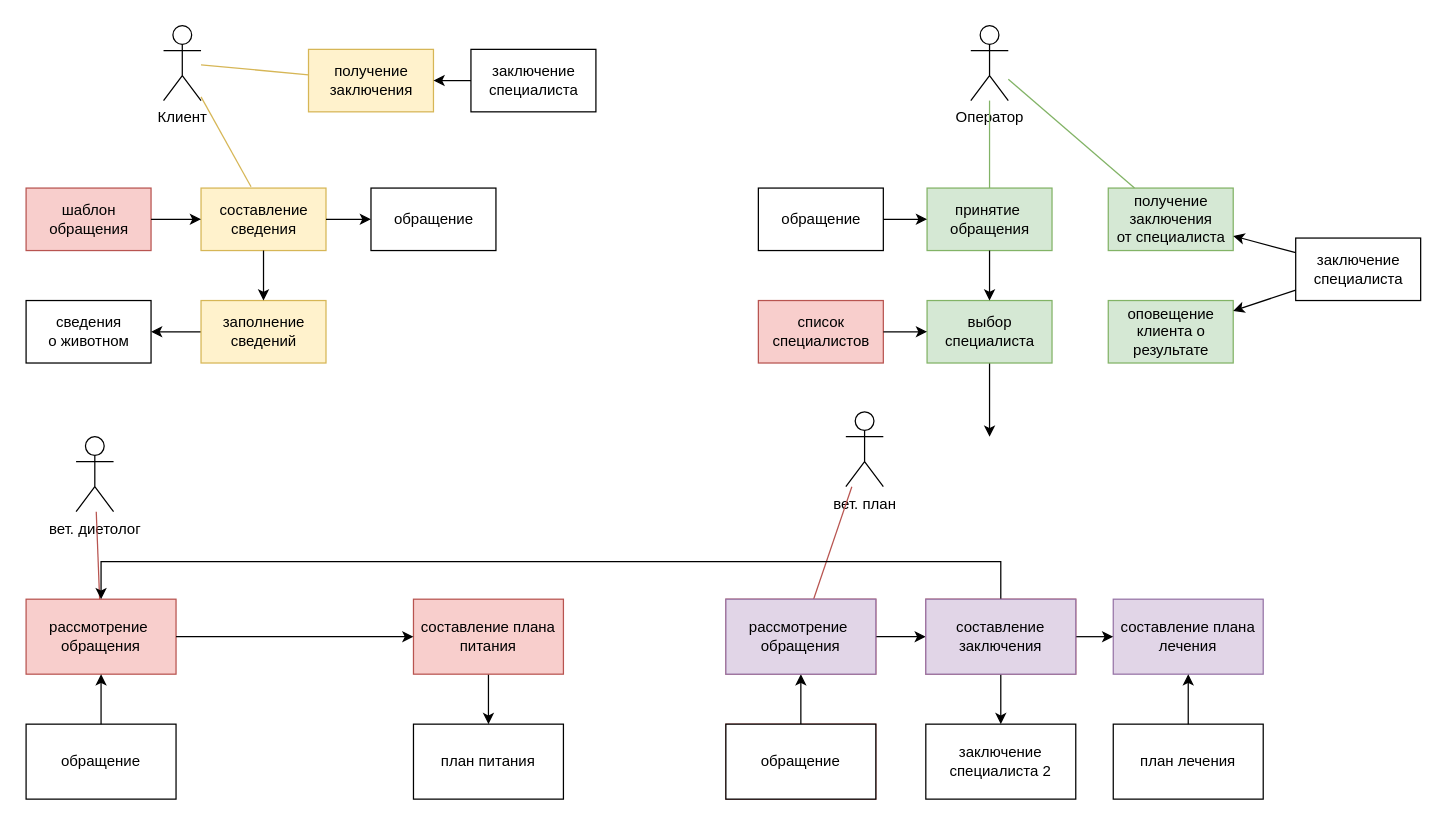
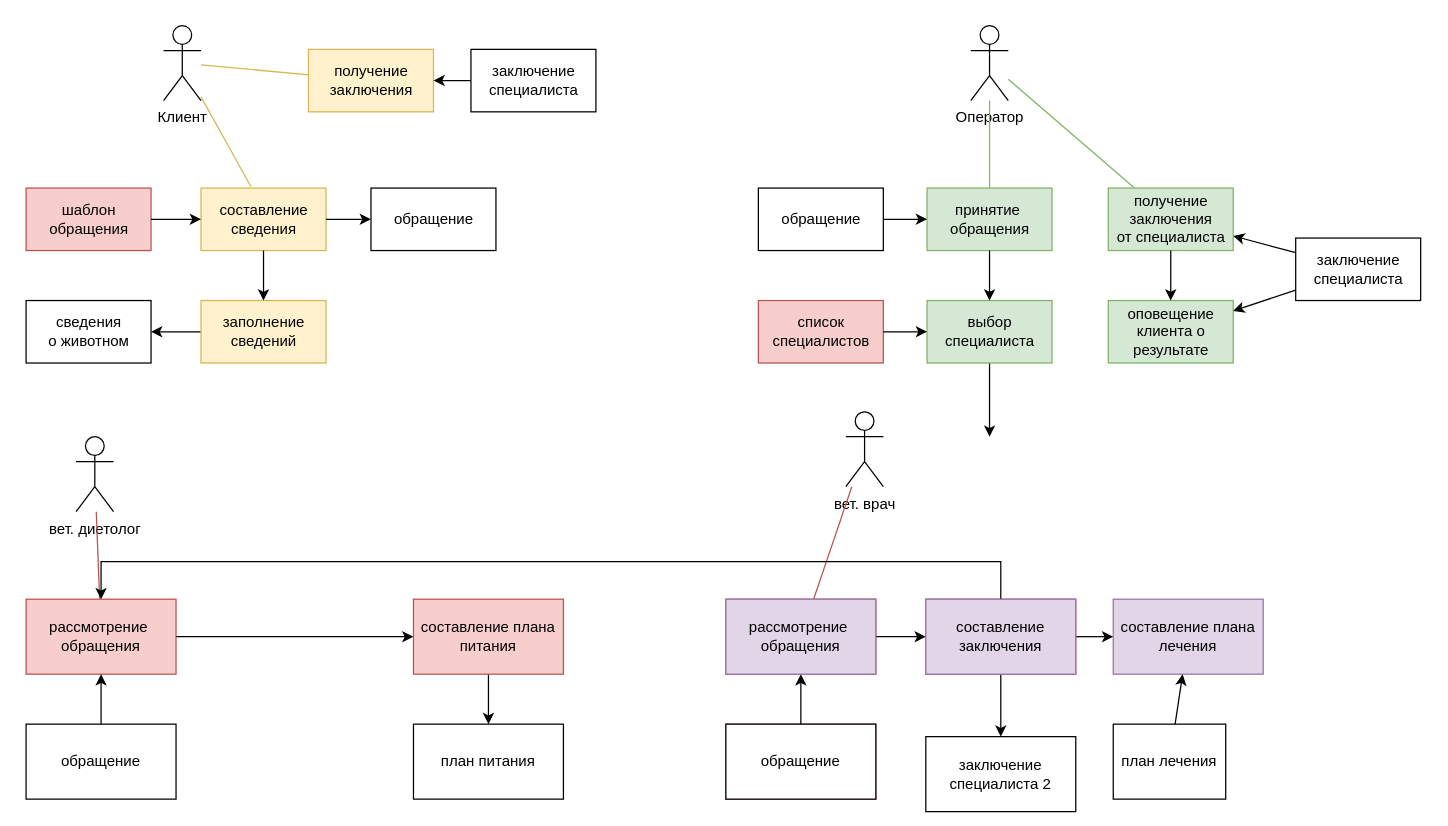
edge "получение заключения от специалиста" -> "оповещение клиента о результате": added
node "вет. план": label "вет. план" -> "вет. врач"
node "заключение специалиста 2": moved (1001, 762) -> (1001, 774)
node "план лечения": size 150x75 -> 113x75
